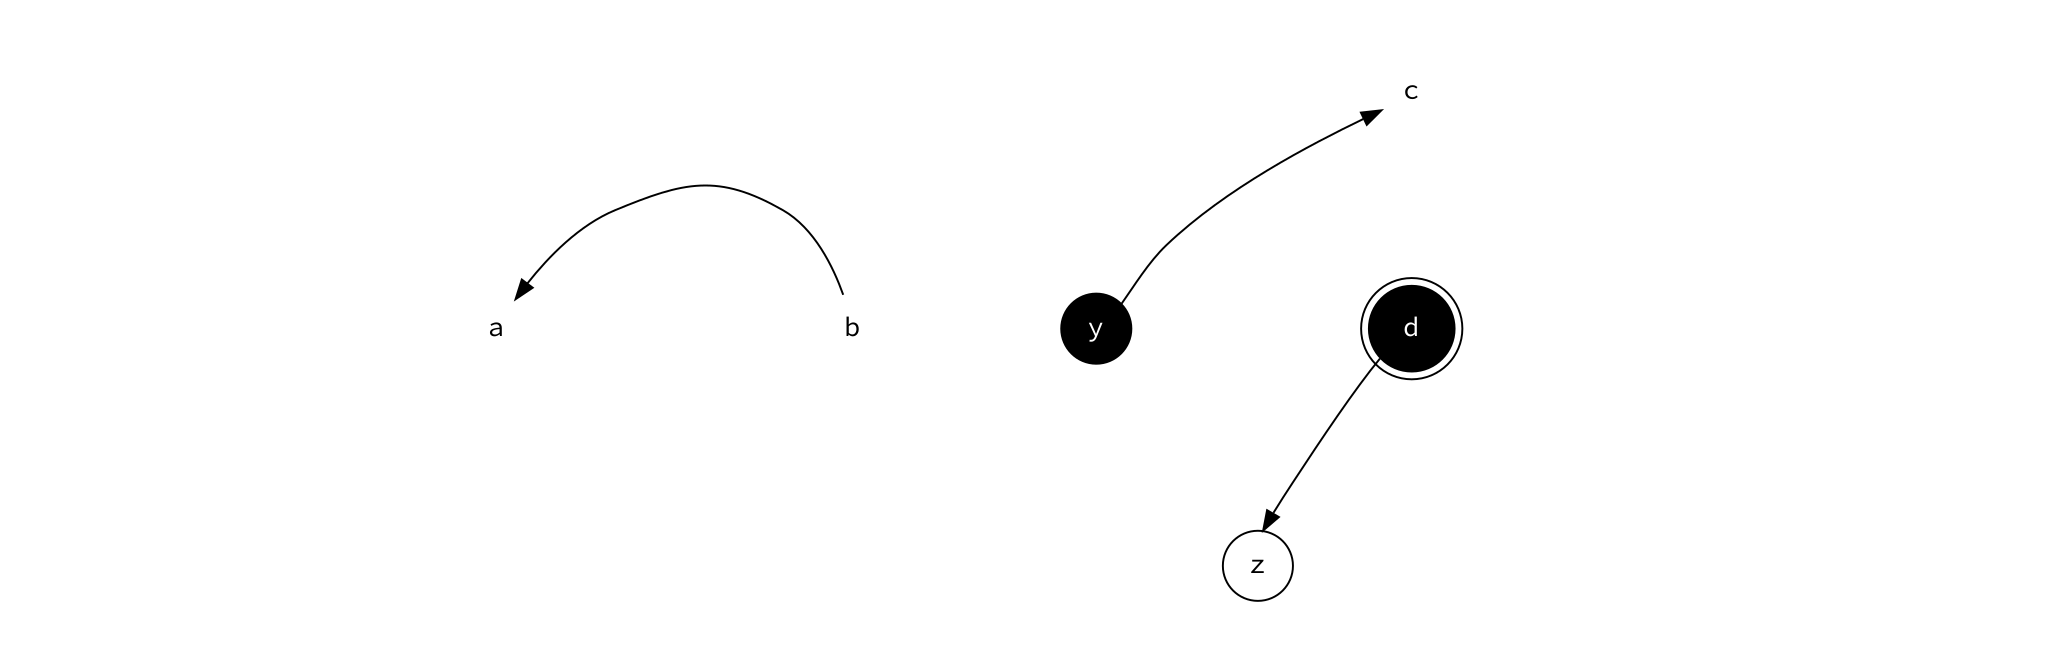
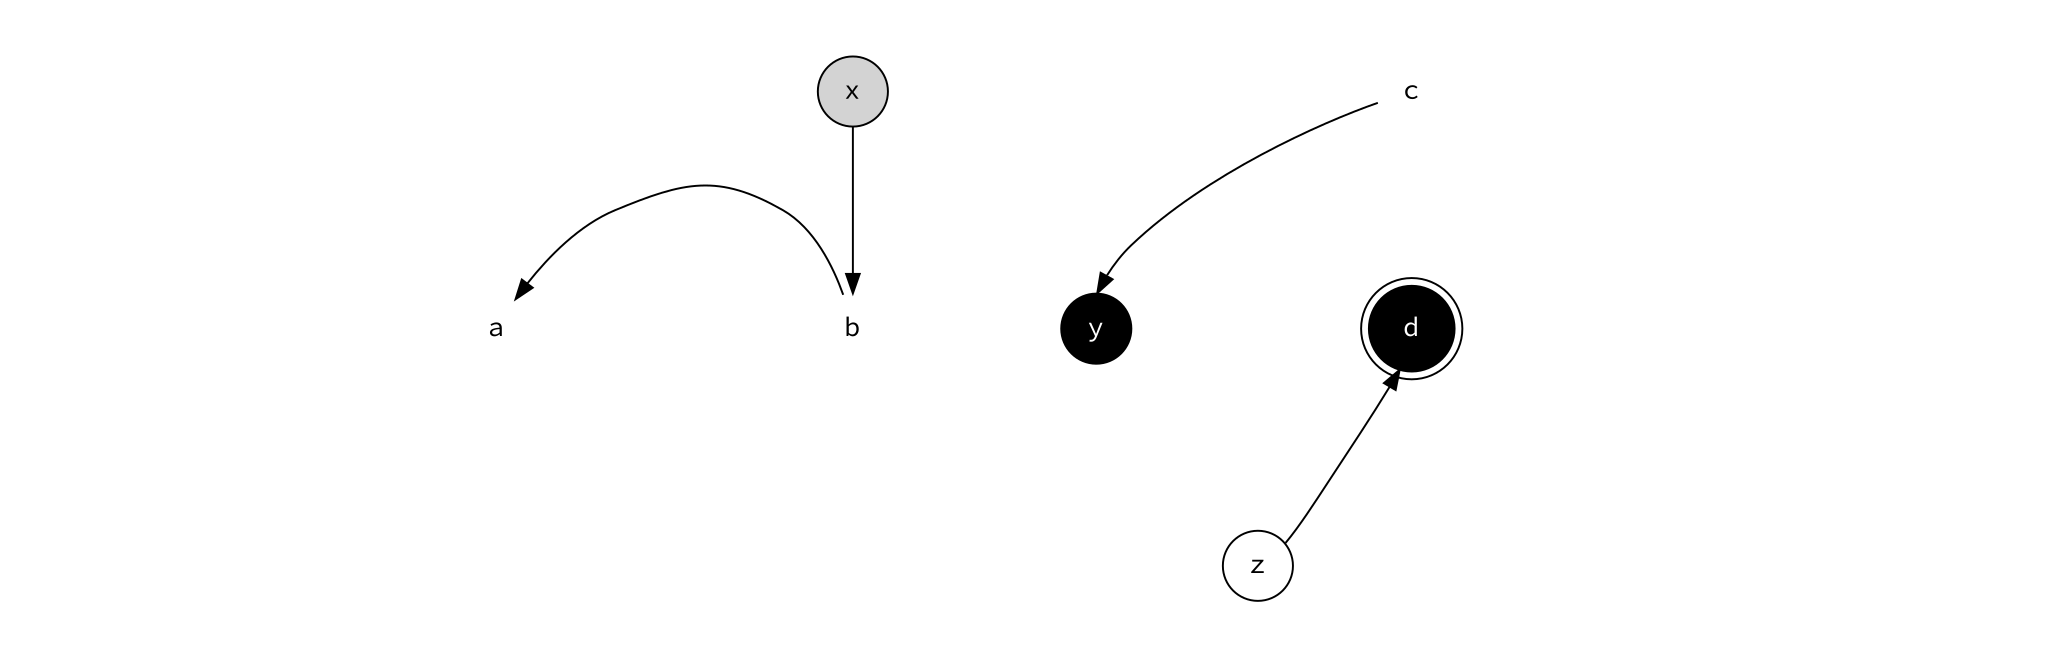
node "x": added
edge "y" -> "c": reversed
edge "d" -> "z": reversed
